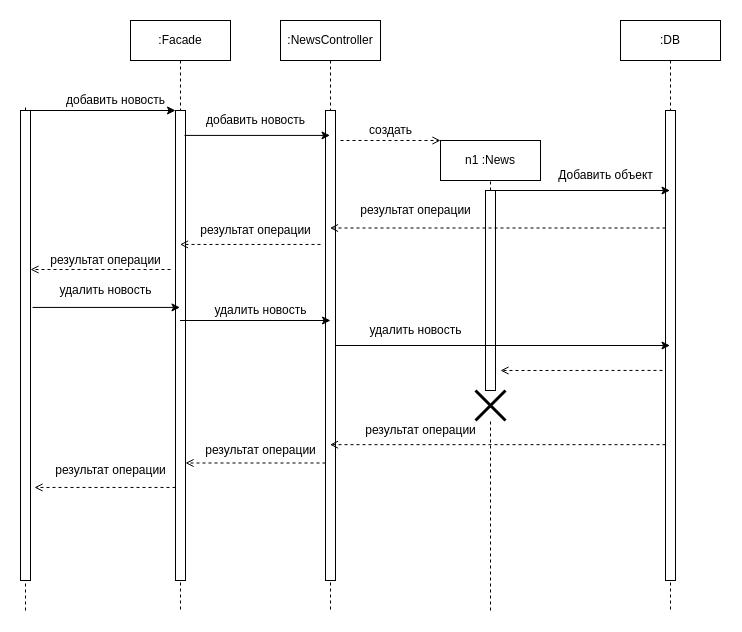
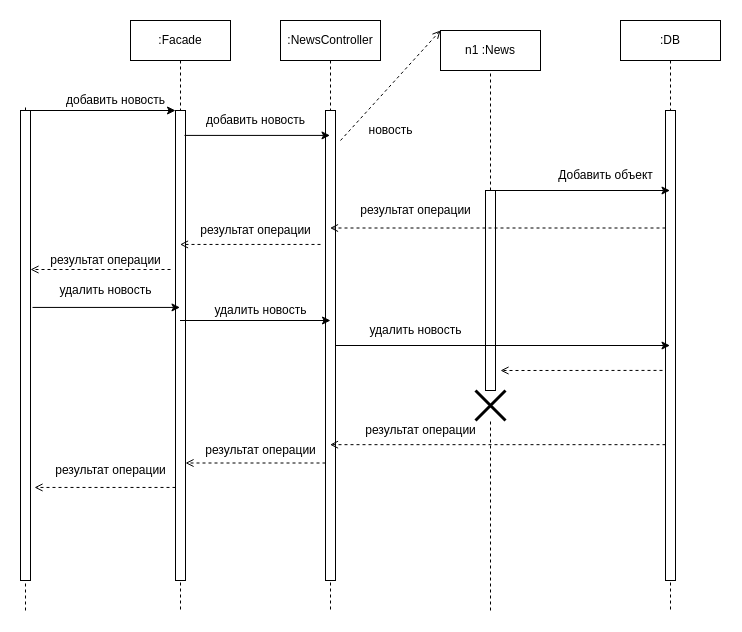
node "создать": label "создать" -> "новость"
node "n1 :News": moved (491, 161) -> (491, 51)
